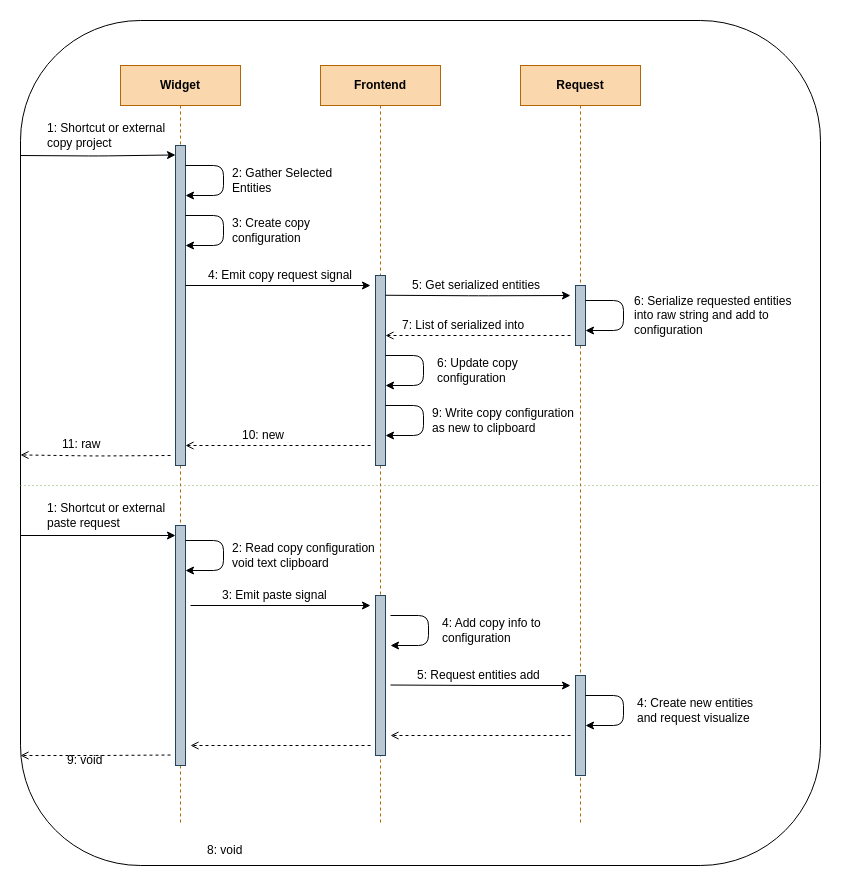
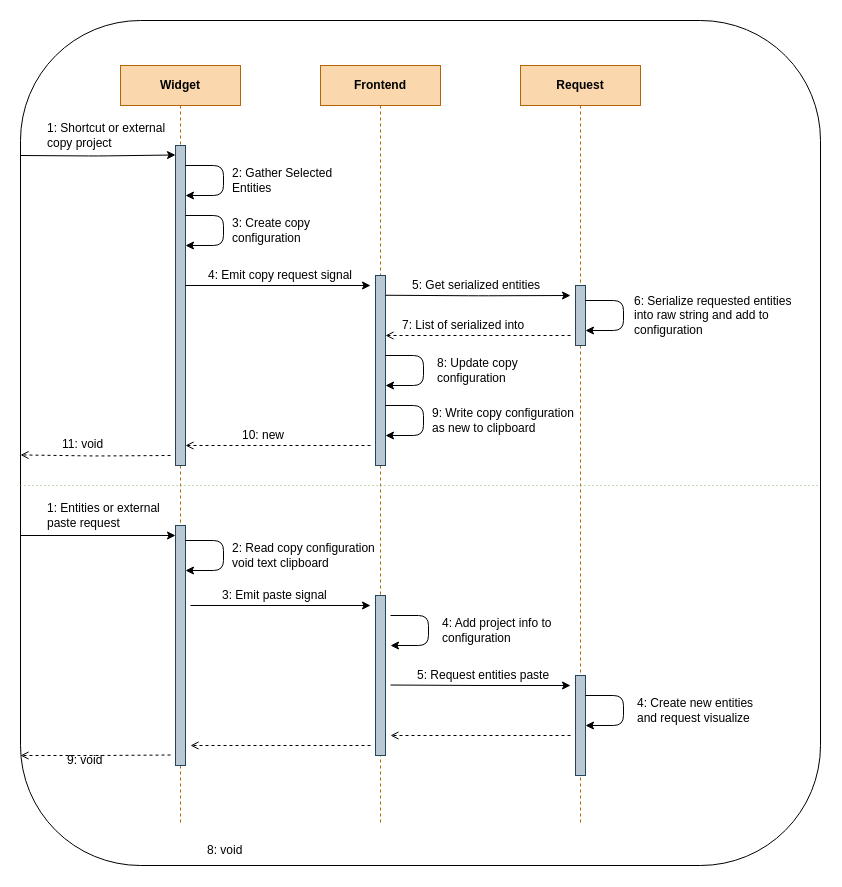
node "6: Update copy configuration": label "6: Update copy configuration" -> "8: Update copy configuration"
node "11: raw": label "11: raw" -> "11: void"
node "1: Shortcut or external paste request": label "1: Shortcut or external paste request" -> "1: Entities or external paste request"
node "4: Add copy info to configuration": label "4: Add copy info to configuration" -> "4: Add project info to configuration"
node "5: Request entities add": label "5: Request entities add" -> "5: Request entities paste"
